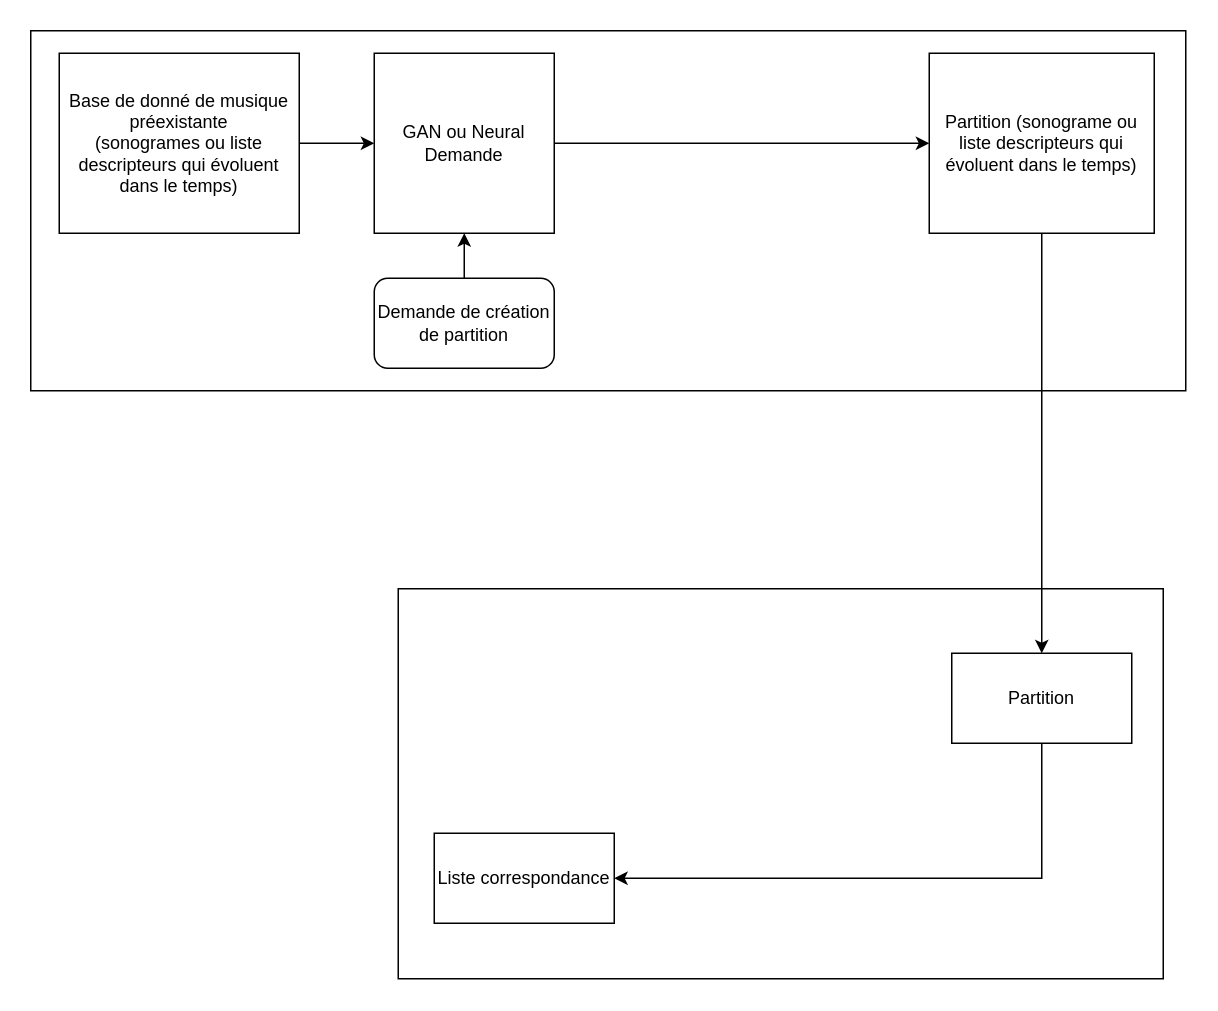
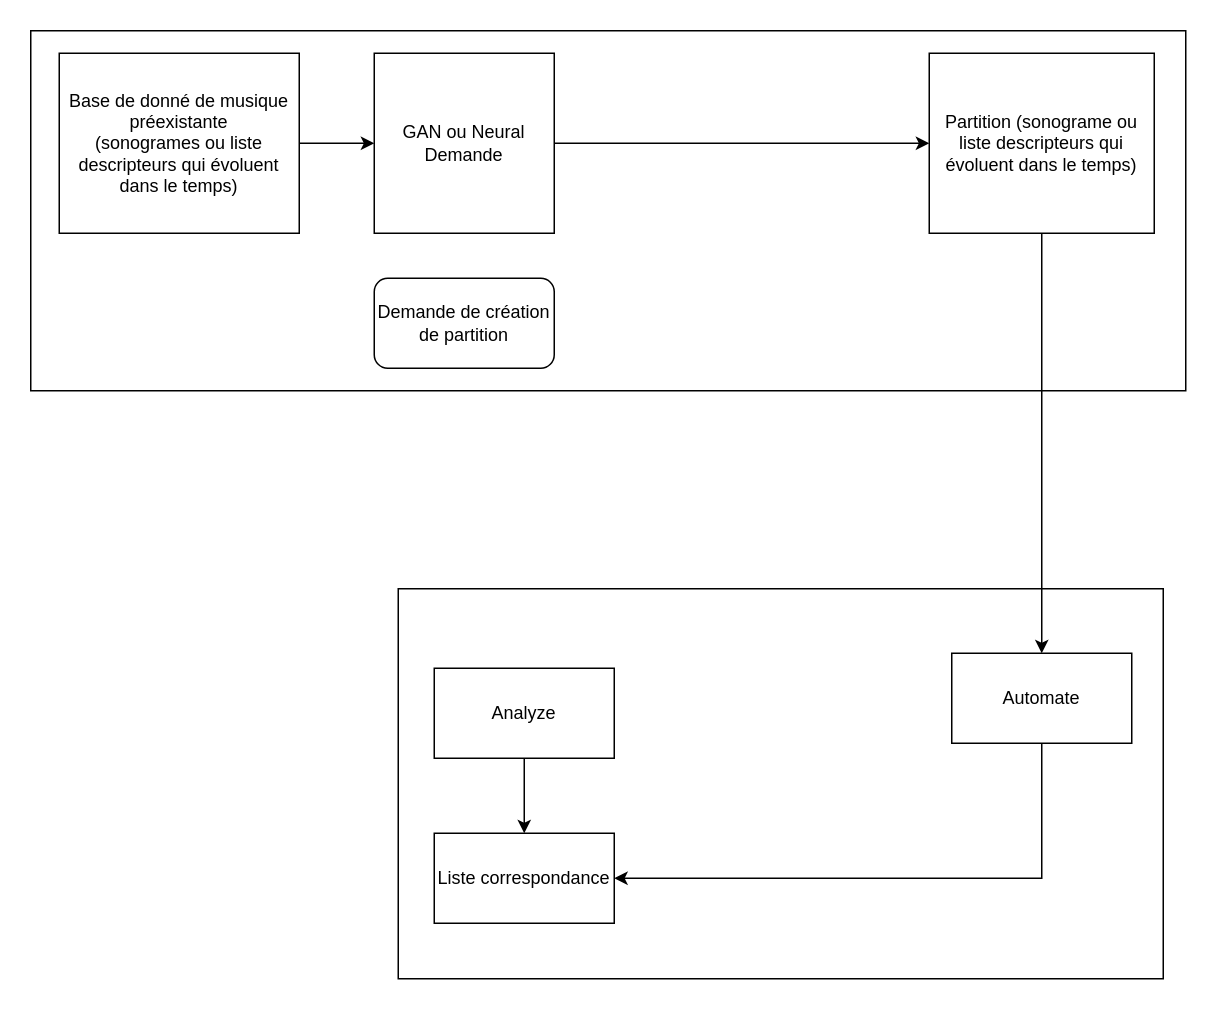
edge "Demande de création de partition" -> "GAN ou Neural Demande": removed
node "Partition": label "Partition" -> "Automate"
node "Analyze": added
edge "Analyze" -> "Liste correspondance": added
